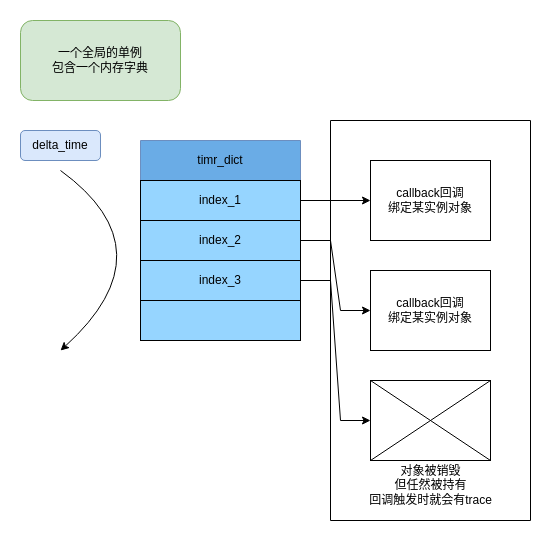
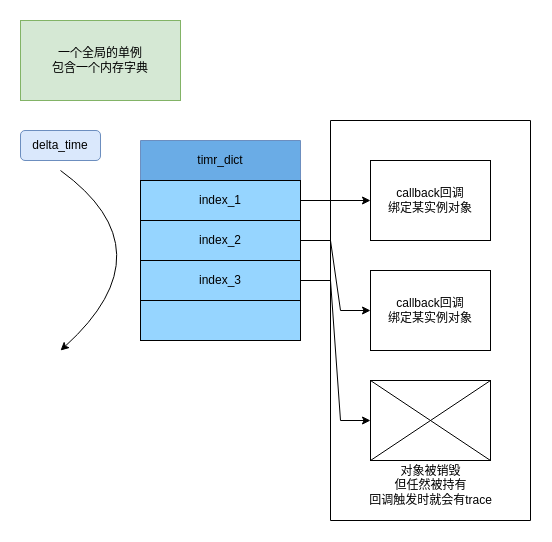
node "一个全局的单例 包含一个内存字典": shape rounded rectangle -> rectangle
